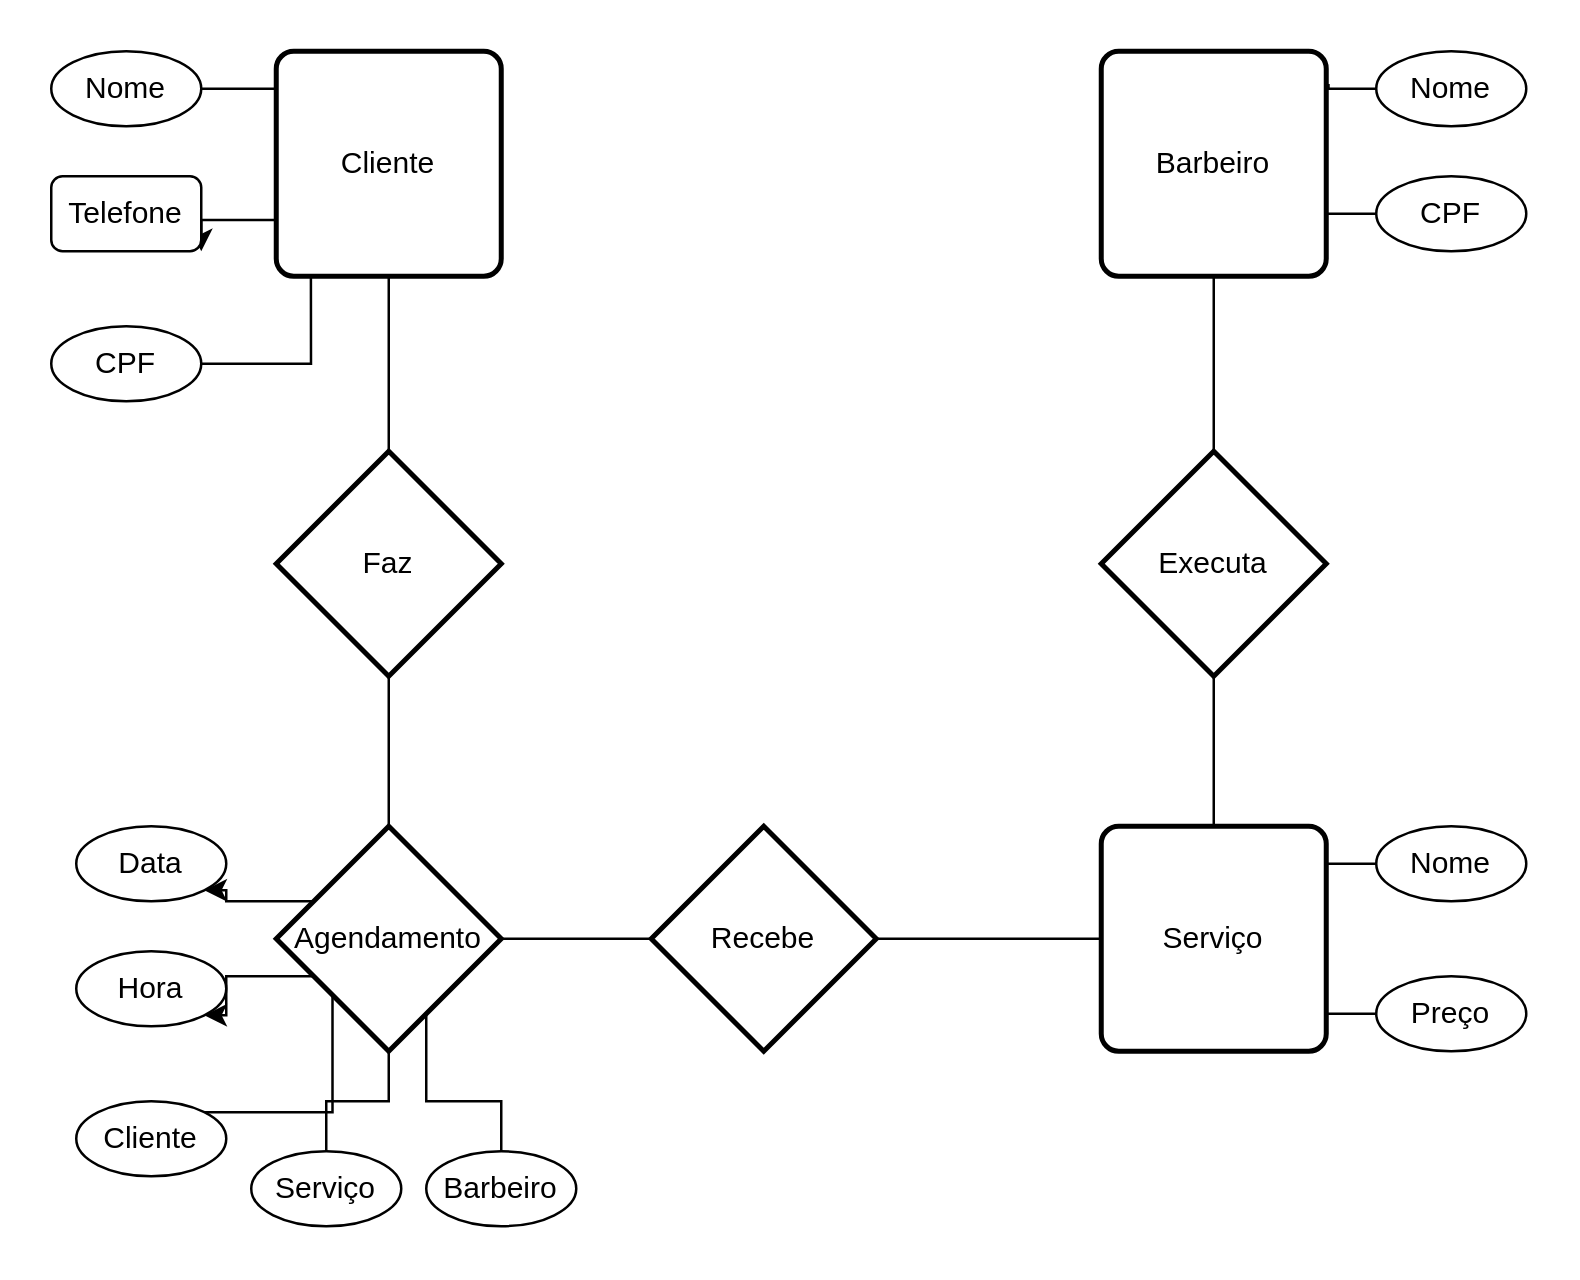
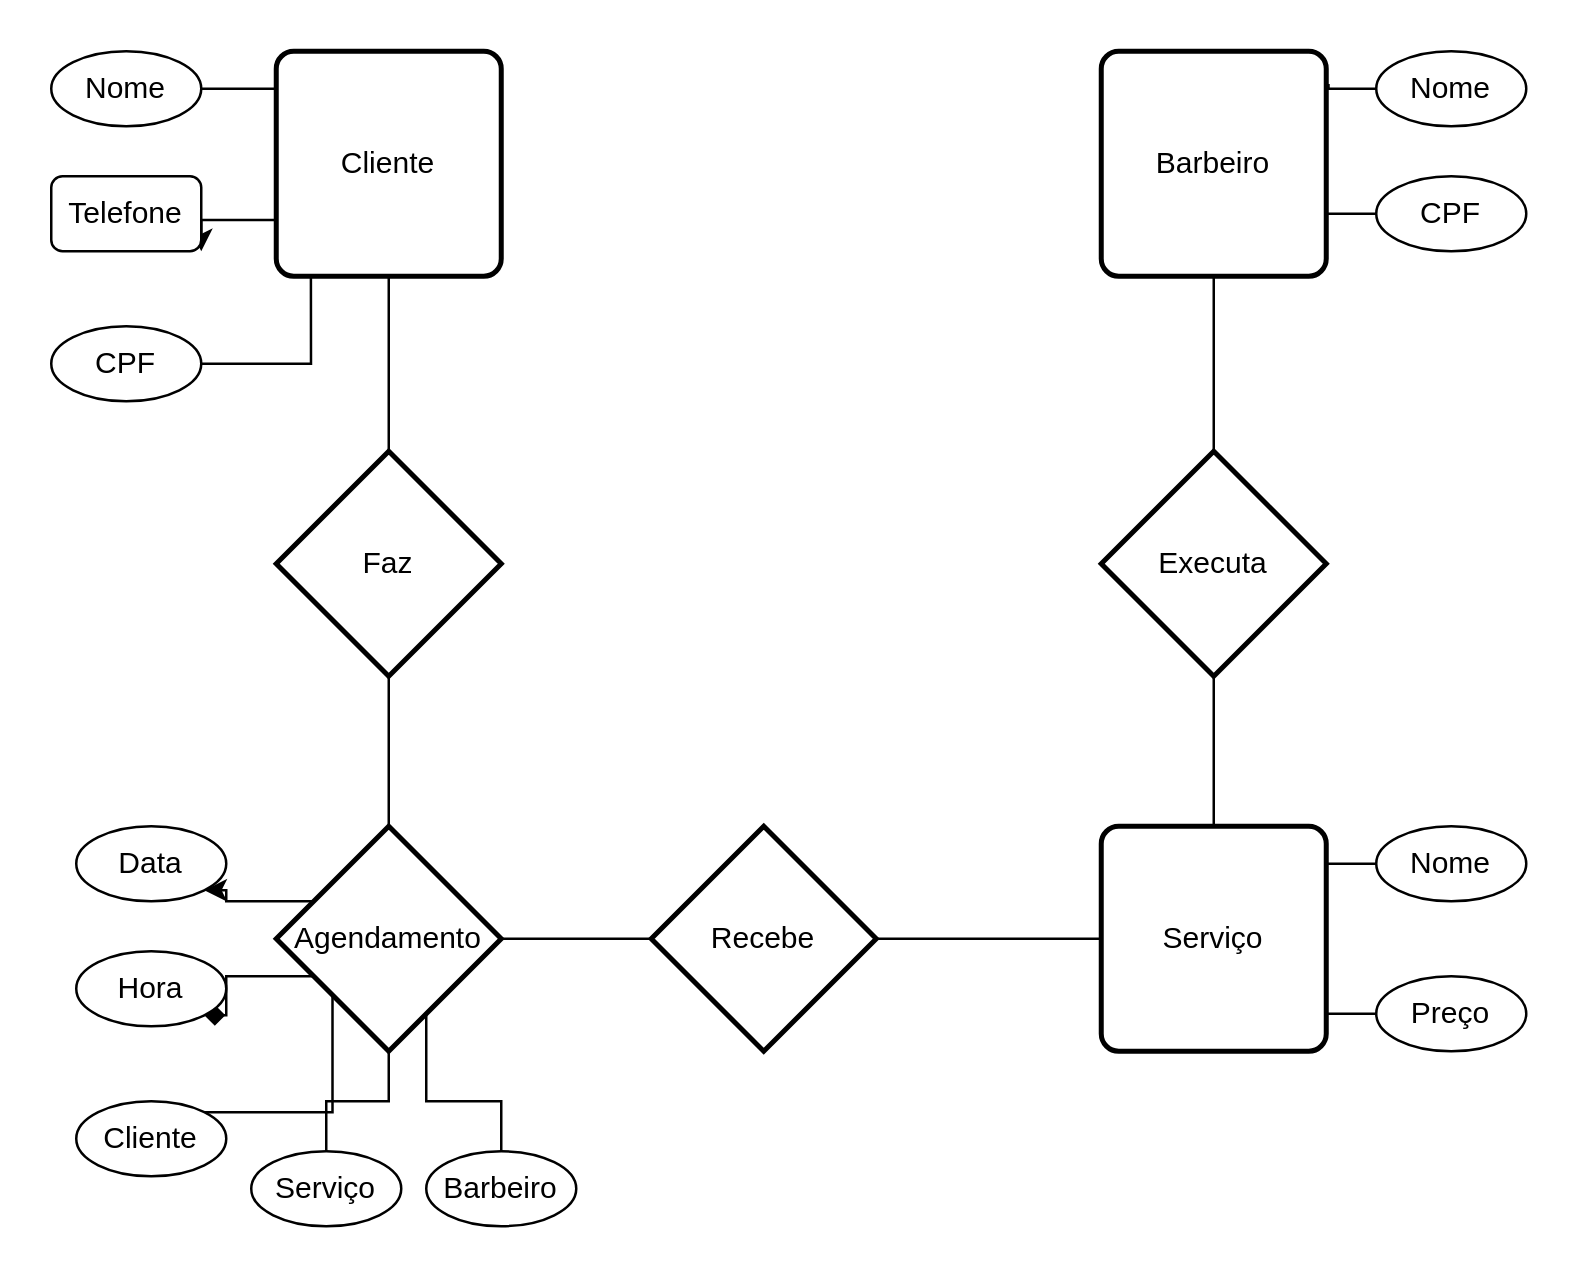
edge "Agendamento" -> "Hora": arrowhead classic -> diamond
